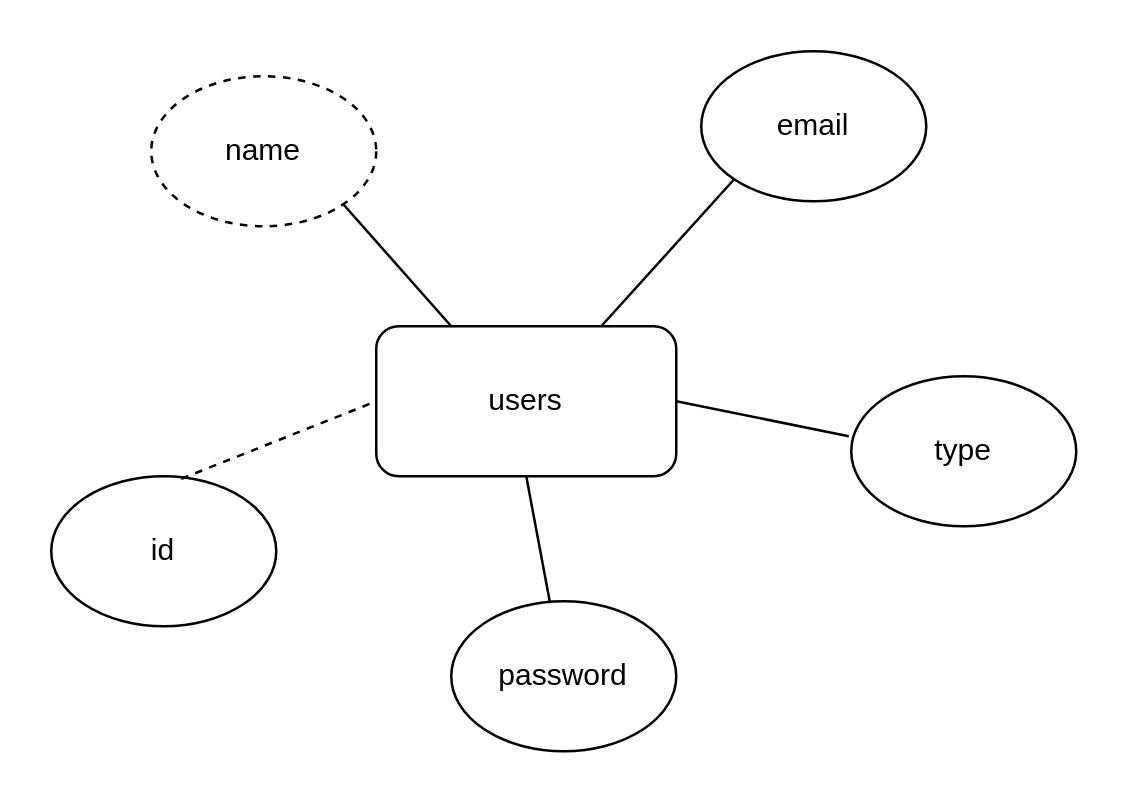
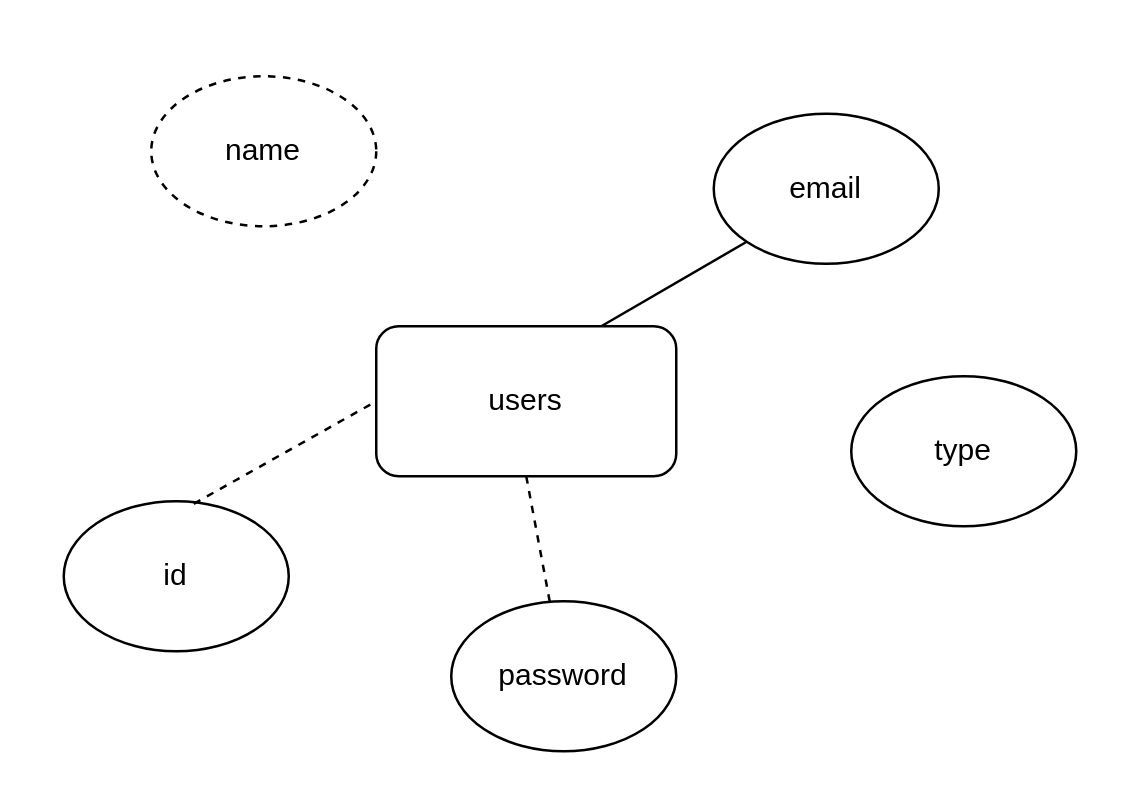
node "email": moved (814, 126) -> (826, 189)
edge "name" -- "users": removed
edge "users" -- "type": removed
edge "users" -- "password": style solid -> dashed
node "id": moved (164, 551) -> (176, 576)
